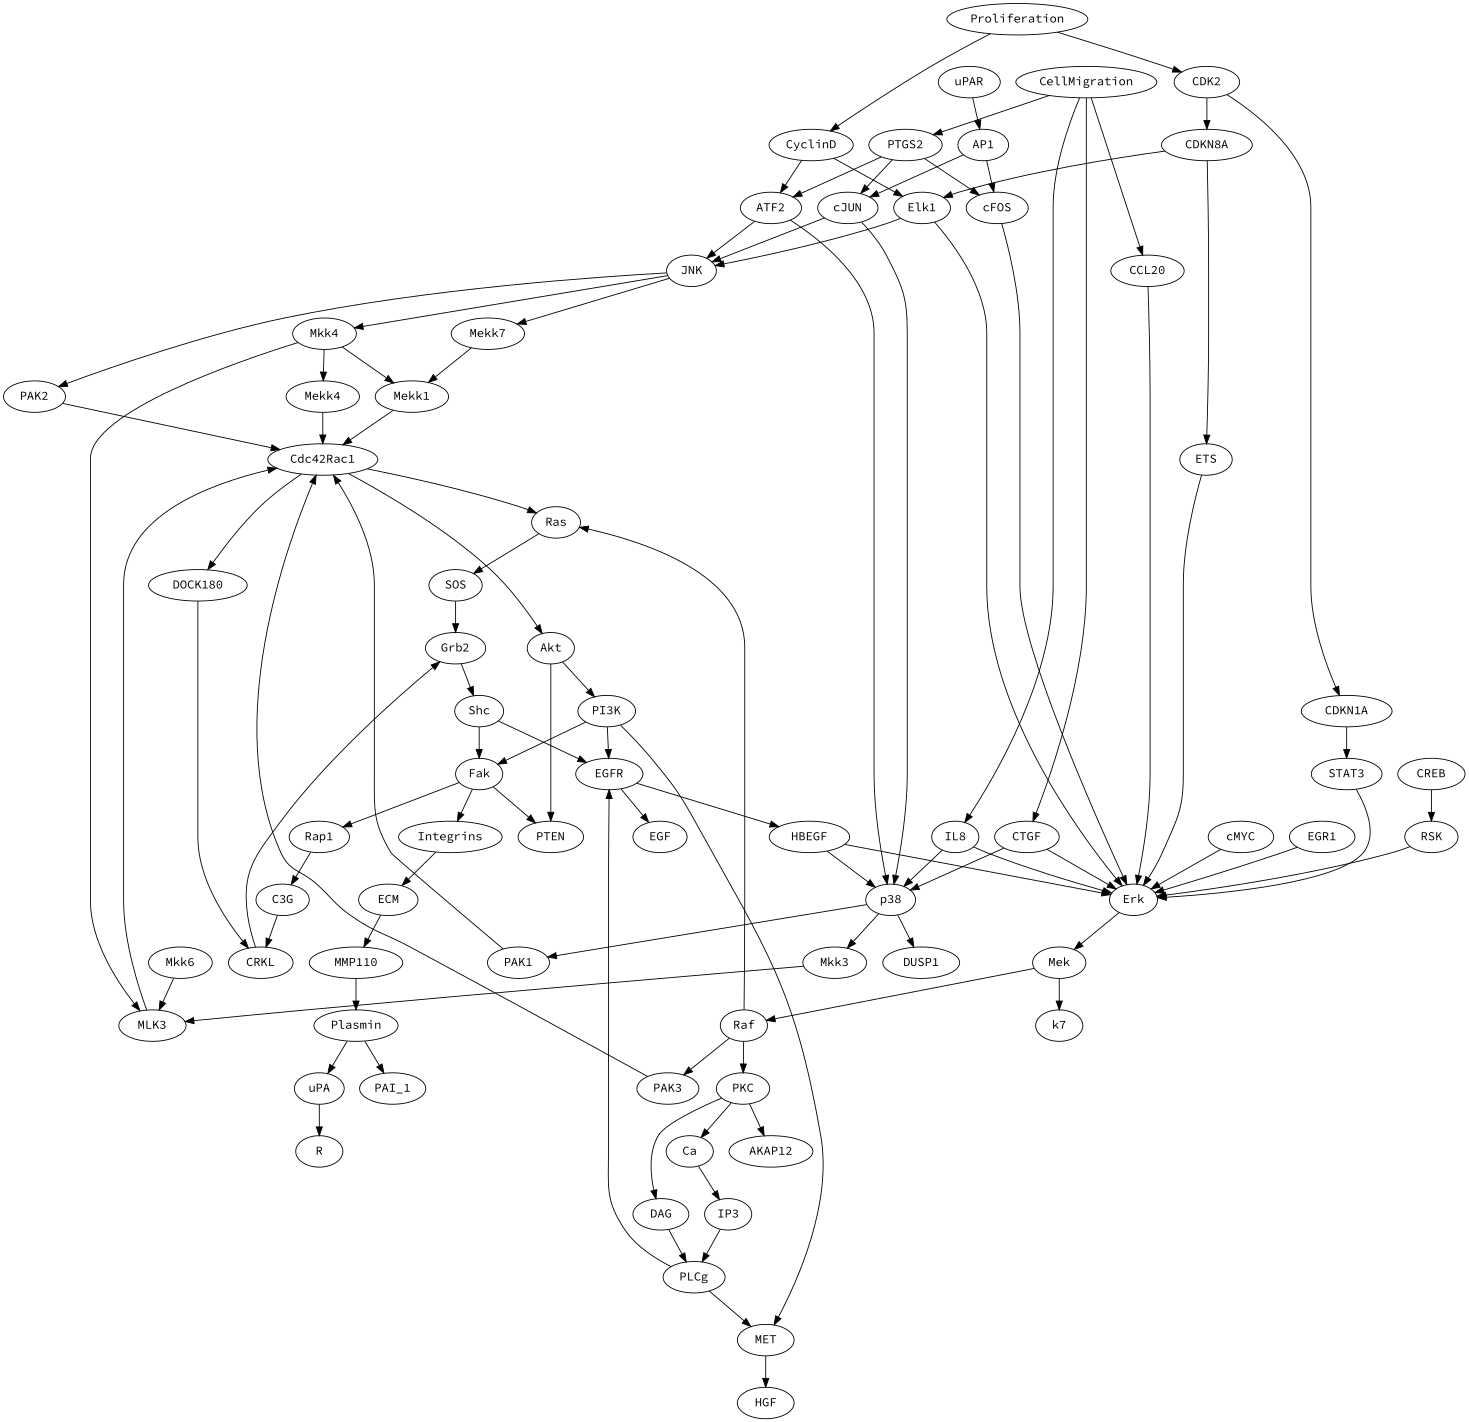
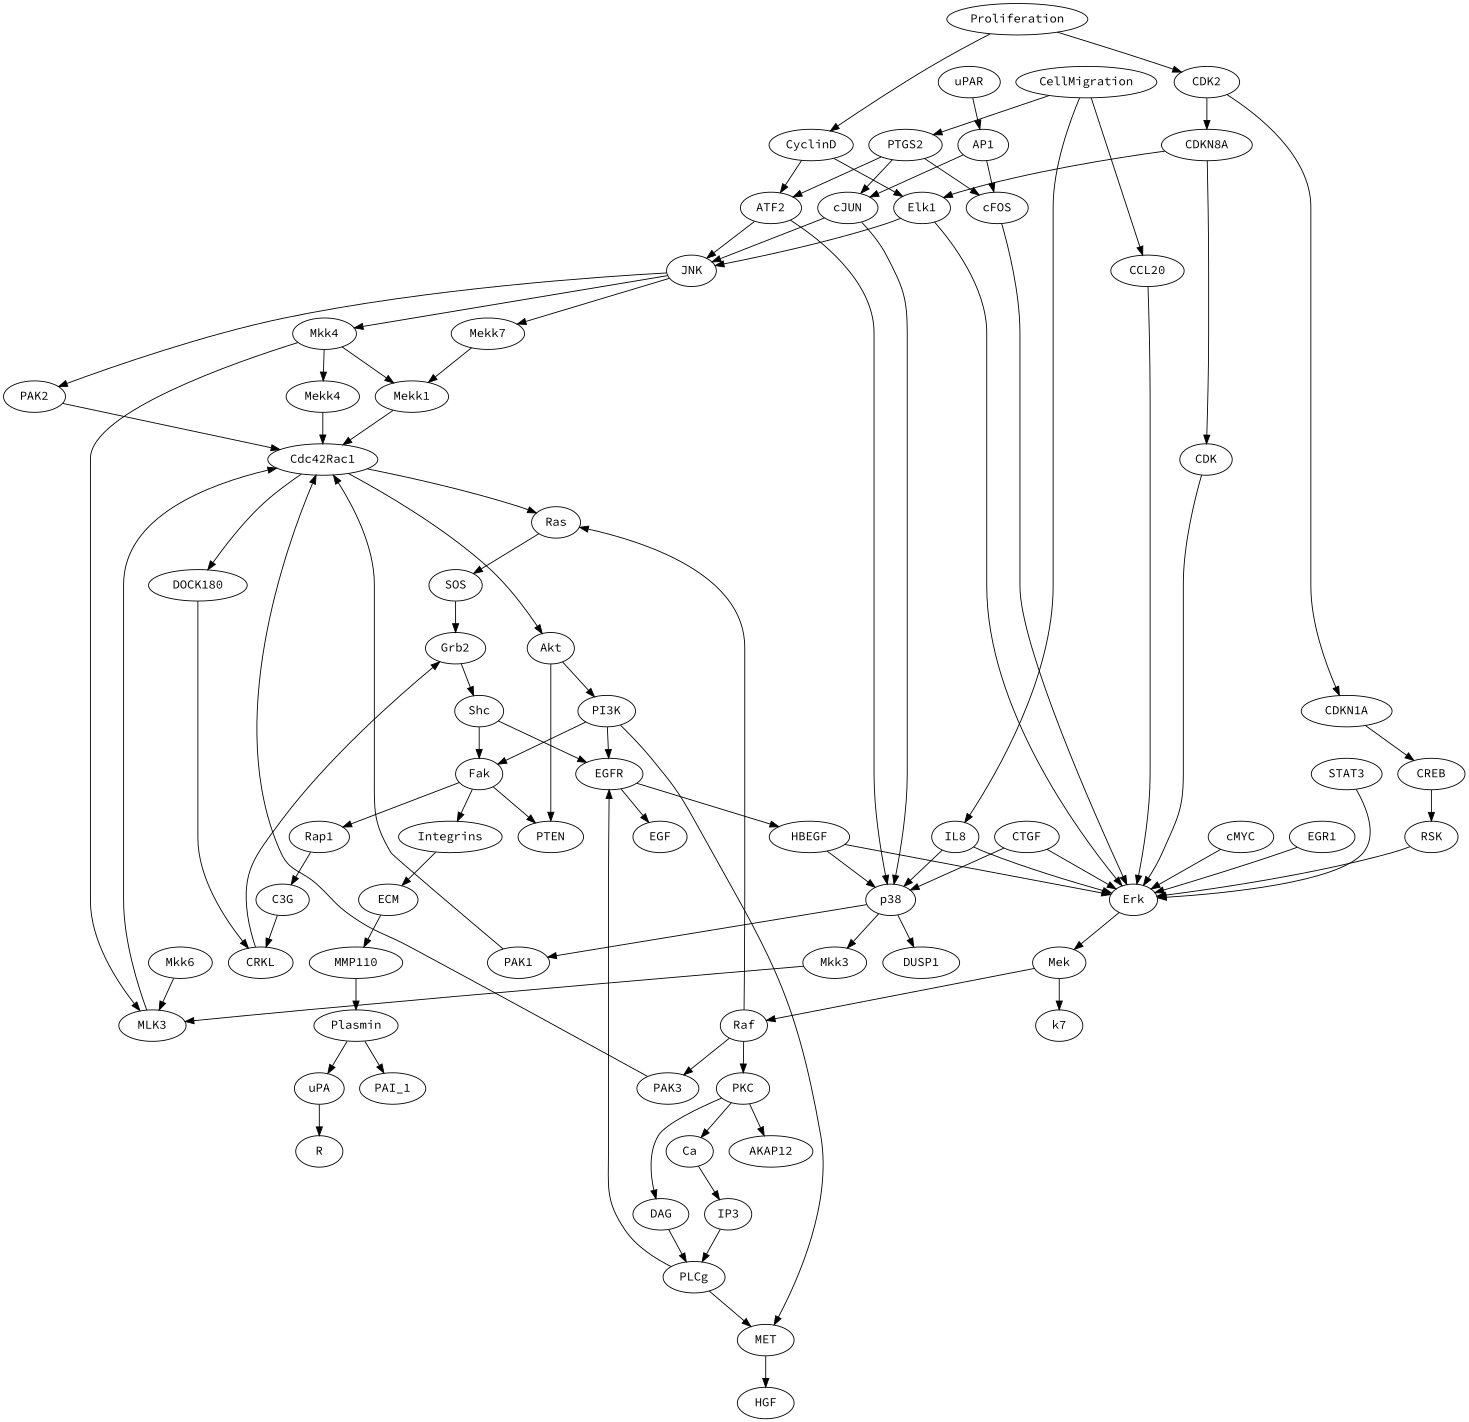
edge "CellMigration" -> "CTGF": removed
node "ETS": label "ETS" -> "CDK"
edge "CDKN1A" -> "STAT3": now "CDKN1A" -> "CREB"
